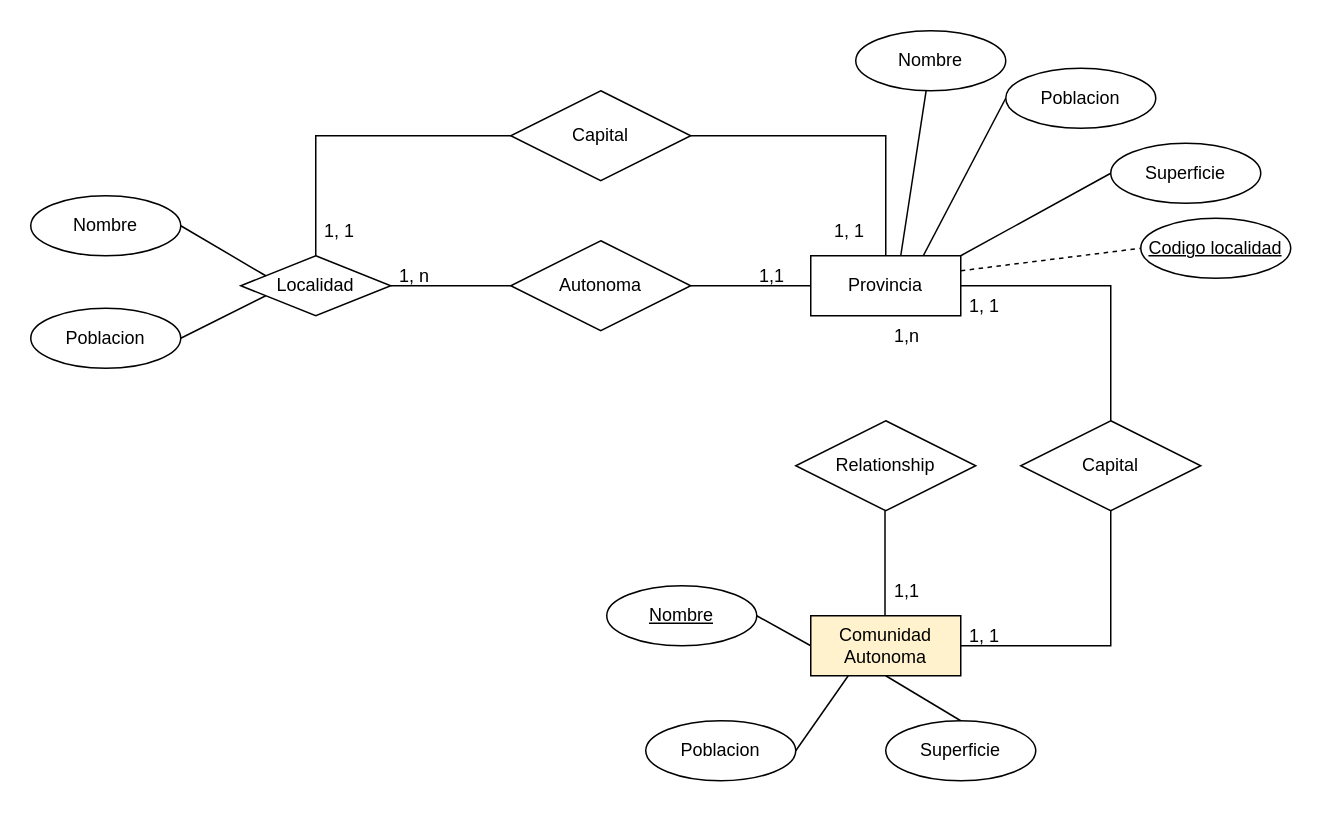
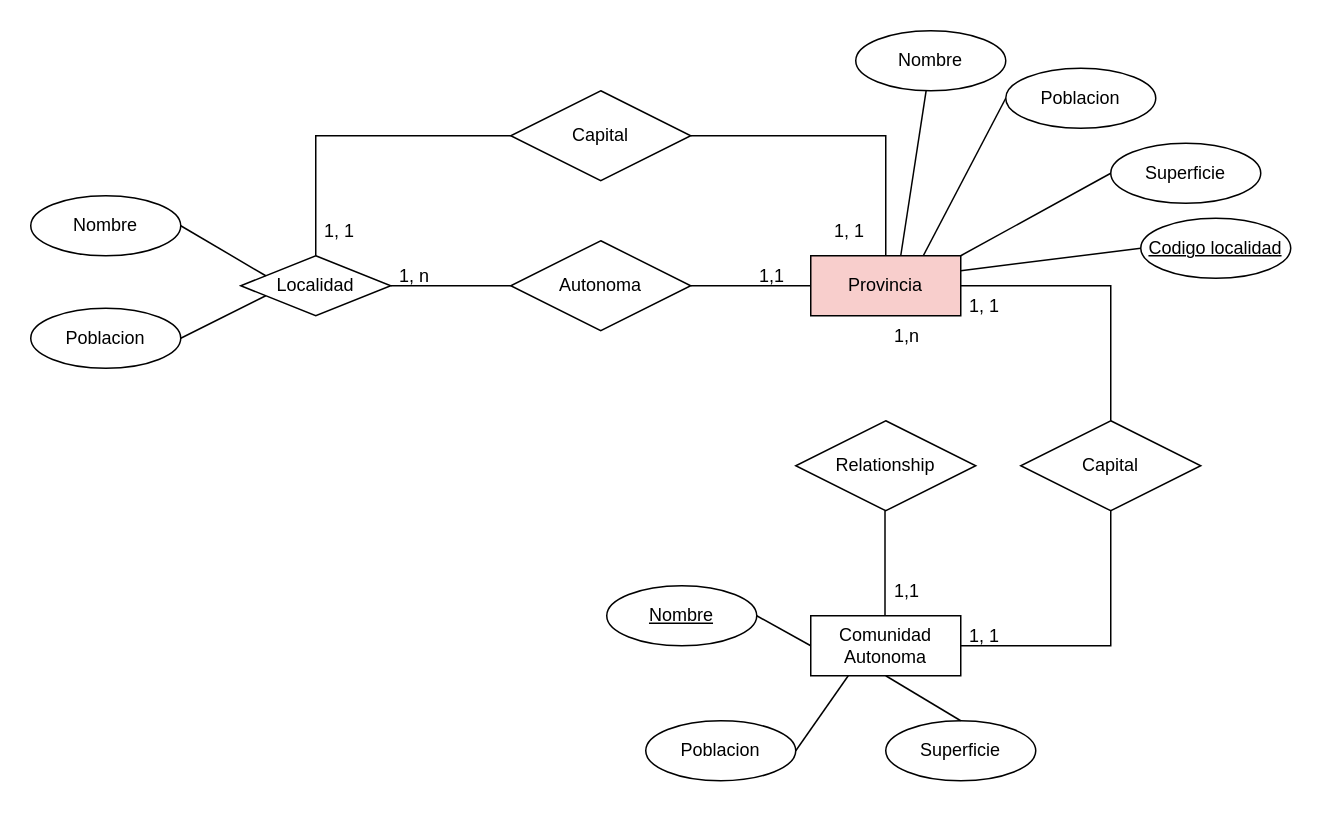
edge "Codigo localidad" -- "Provincia": style dashed -> solid
node "Provincia": fillcolor #ffffff -> #f8cecc
node "Comunidad Autonoma": fillcolor #fff2cc -> #ffffff
